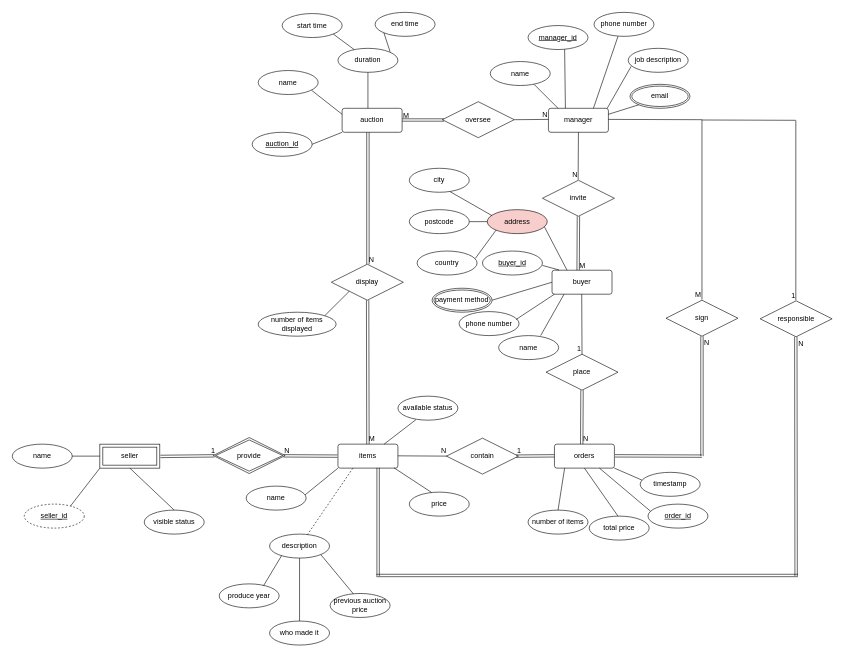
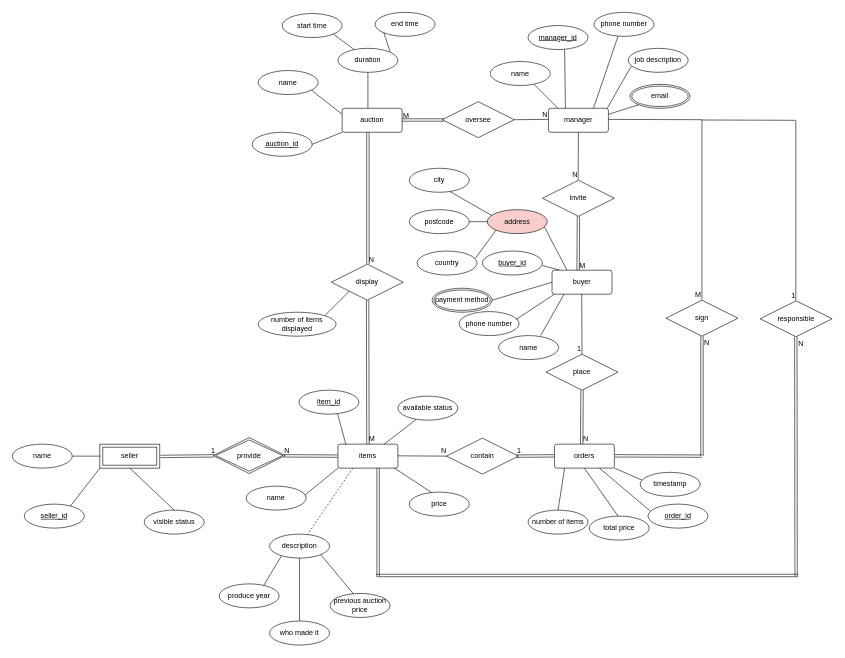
node "item_id": added
edge "item_id" -- "items": added
node "seller_id": style dashed -> solid
